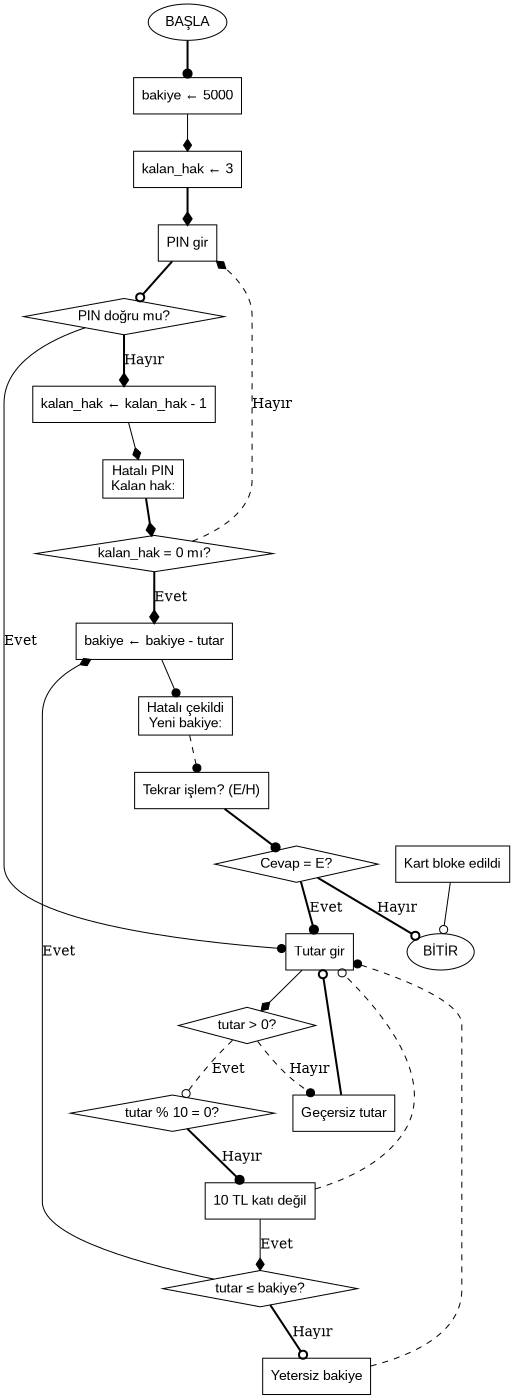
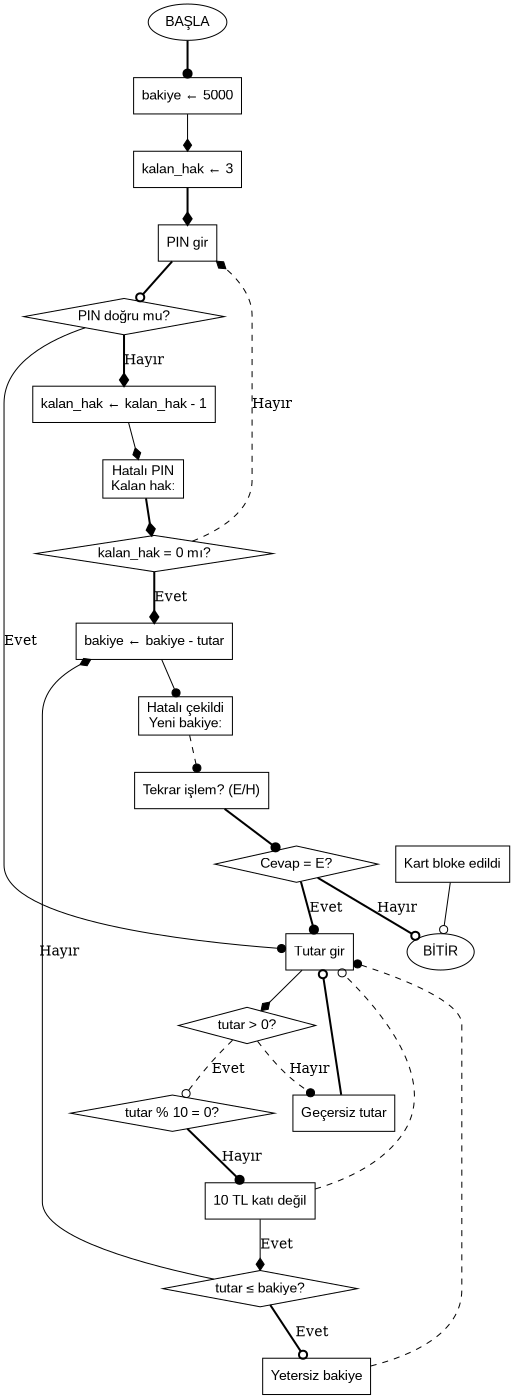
edge "tutar ≤ bakiye?" -> "bakiye ← bakiye - tutar": label "Evet" -> "Hayır"
edge "tutar ≤ bakiye?" -> "Yetersiz bakiye": label "Hayır" -> "Evet"
